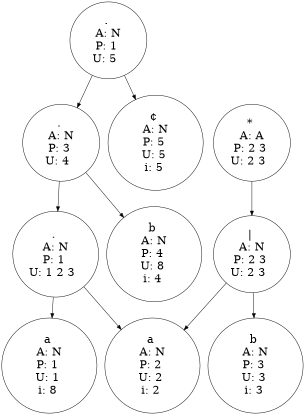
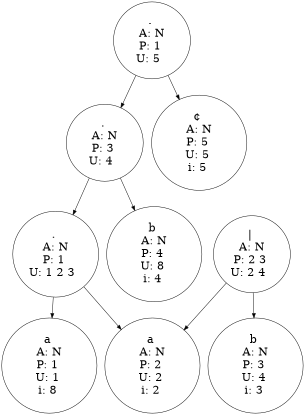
node "* A: A P: 2 3 U: 2 3": removed
node "| A: N P: 2 3 U: 2 3": label "| A: N P: 2 3 U: 2 3" -> "| A: N P: 2 3 U: 2 4"
node "b A: N P: 3 U: 3 i: 3": label "b A: N P: 3 U: 3 i: 3" -> "b A: N P: 3 U: 4 i: 3"
